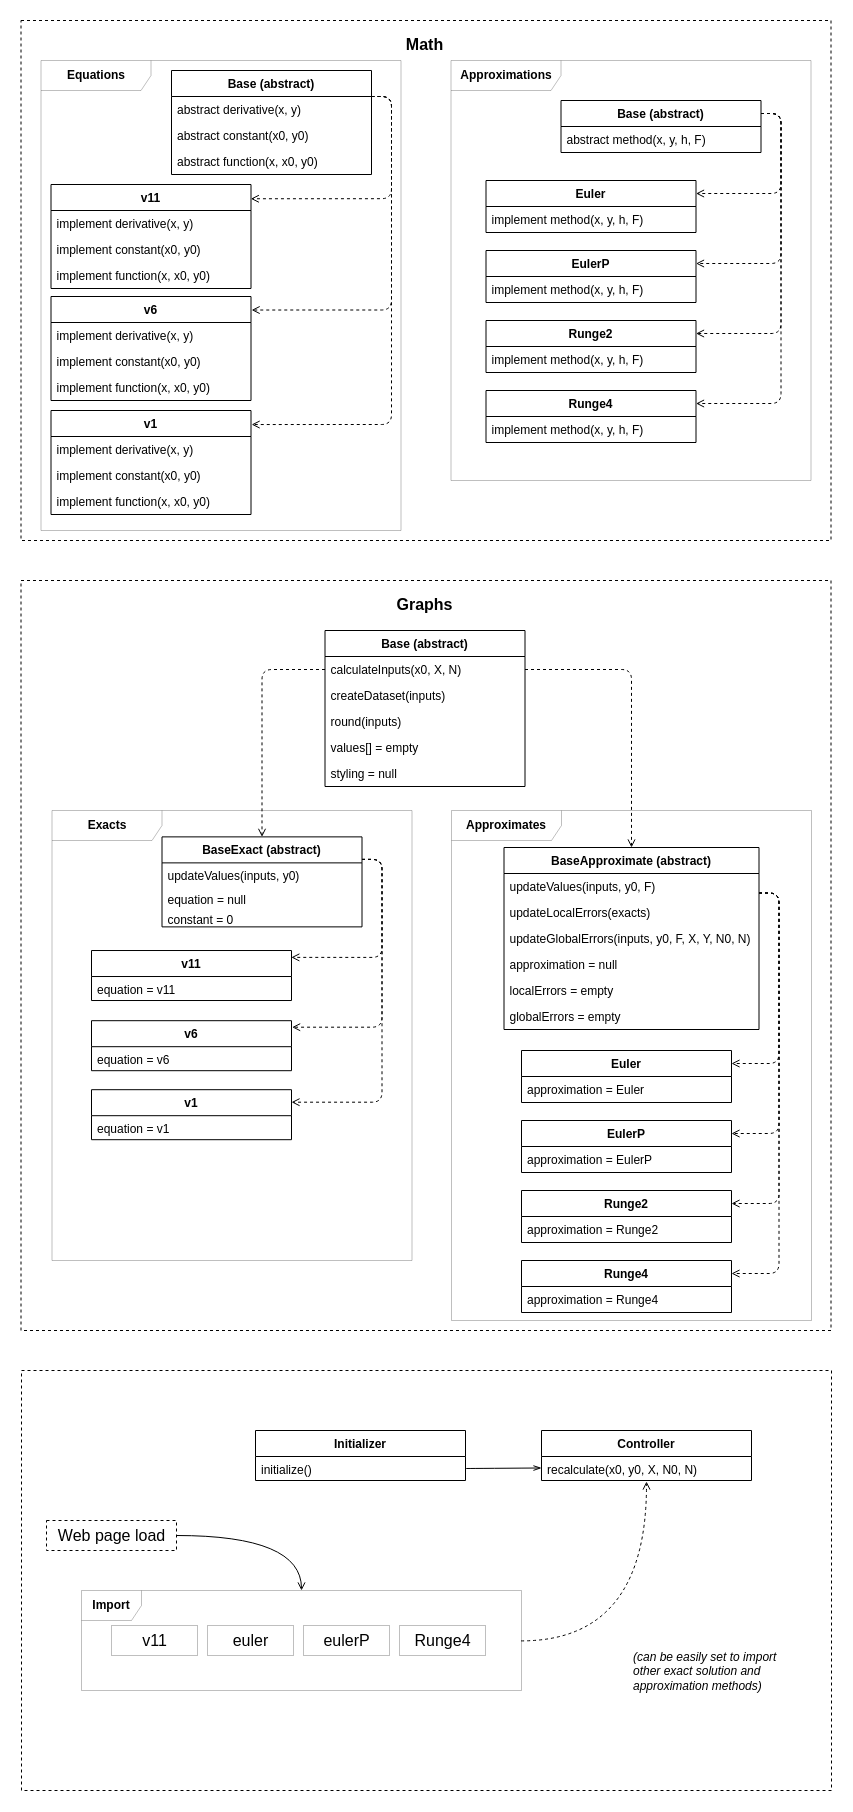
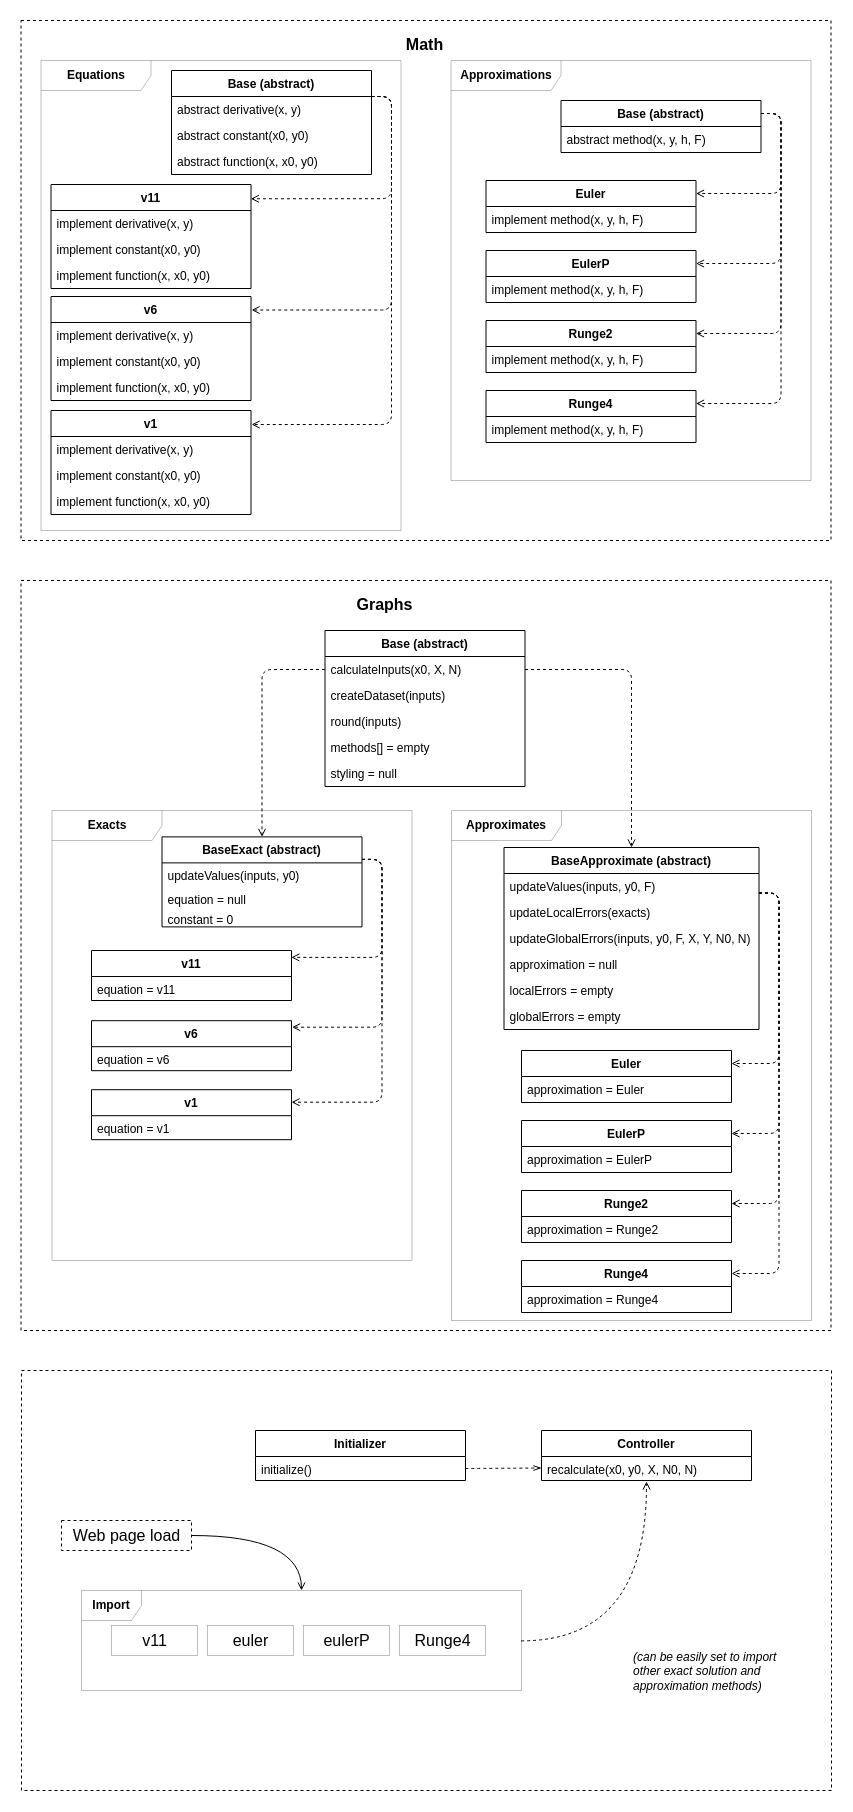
node "Graphs": moved (425, 604) -> (385, 604)
node "values[] = empty": label "values[] = empty" -> "methods[] = empty"
edge "initialize()" -> "Controller": style solid -> dashed
node "Web page load": moved (112, 1536) -> (127, 1536)
